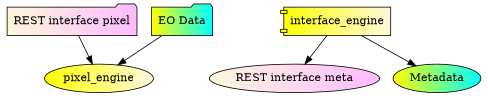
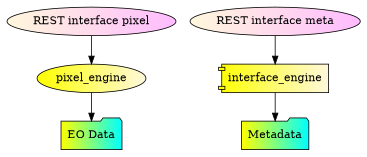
node "REST interface pixel": shape folder -> ellipse
edge "interface_engine" -> "REST interface meta": reversed
edge "EO Data" -> "pixel_engine": reversed
node "Metadata": shape ellipse -> folder
